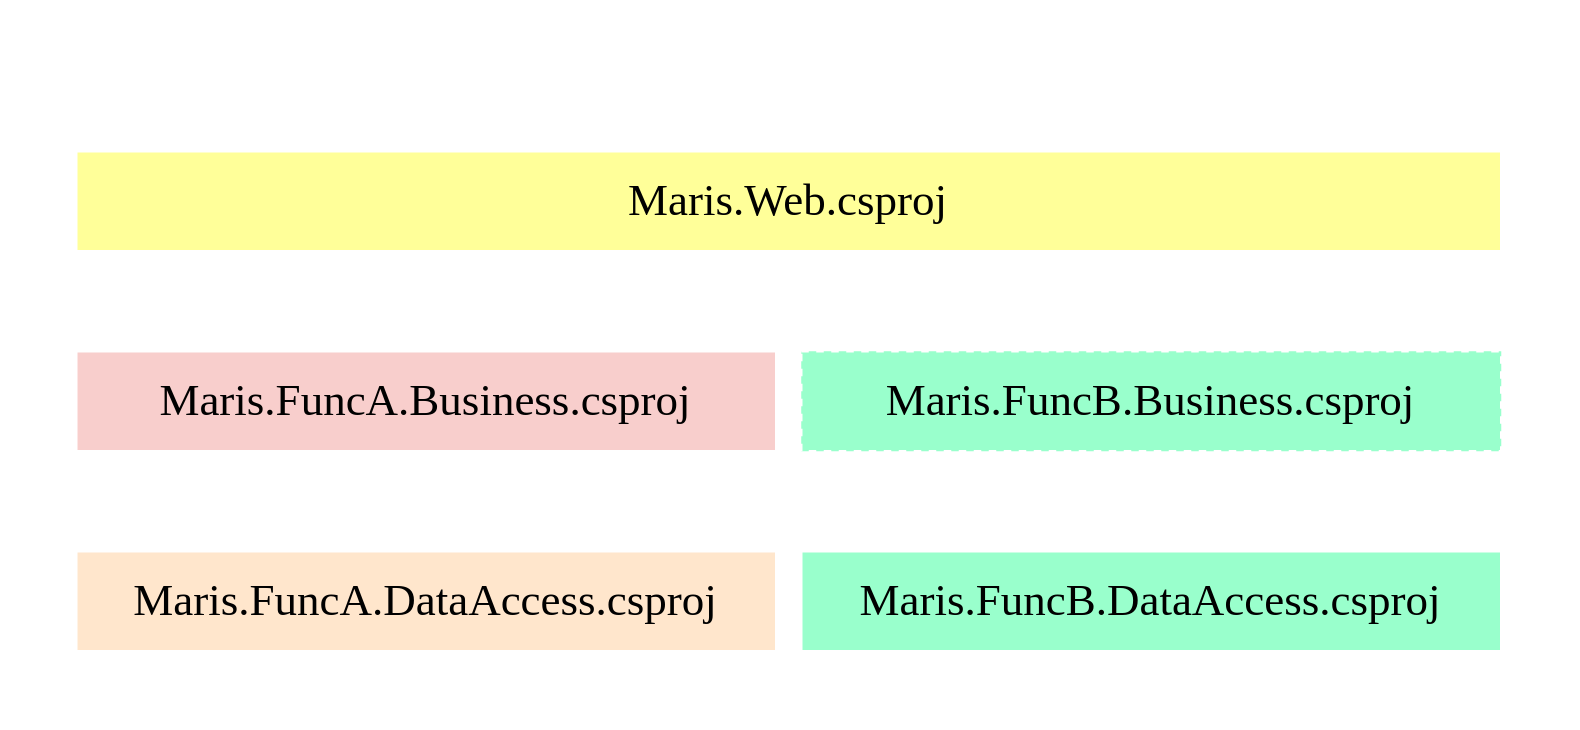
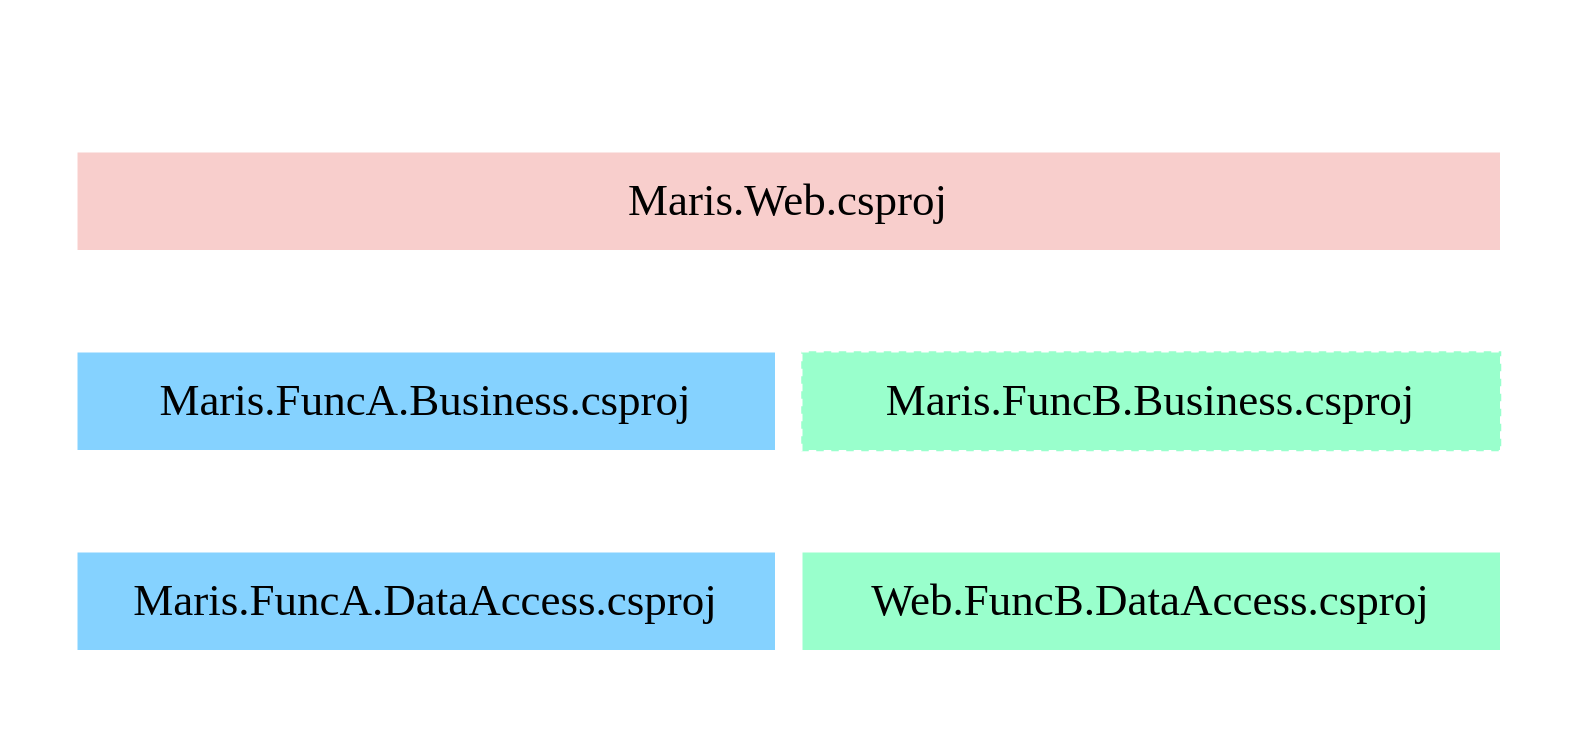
node "Maris.Web.csproj": fillcolor #ffff99 -> #f8cecc
node "Maris.FuncA.Business.csproj": fillcolor #f8cecc -> #85d2ff
edge "Maris.FuncA.Business.csproj" -> "Maris.FuncA.DataAccess.csproj": added
node "Maris.FuncA.DataAccess.csproj": fillcolor #ffe6cc -> #85d2ff
node "Maris.FuncB.DataAccess.csproj": label "Maris.FuncB.DataAccess.csproj" -> "Web.FuncB.DataAccess.csproj"
